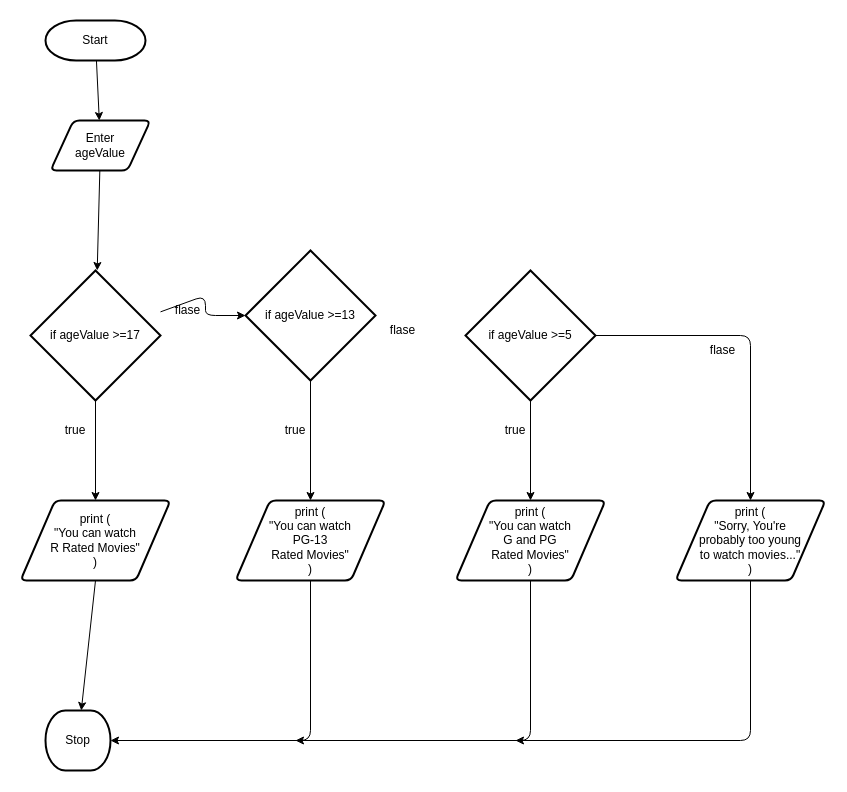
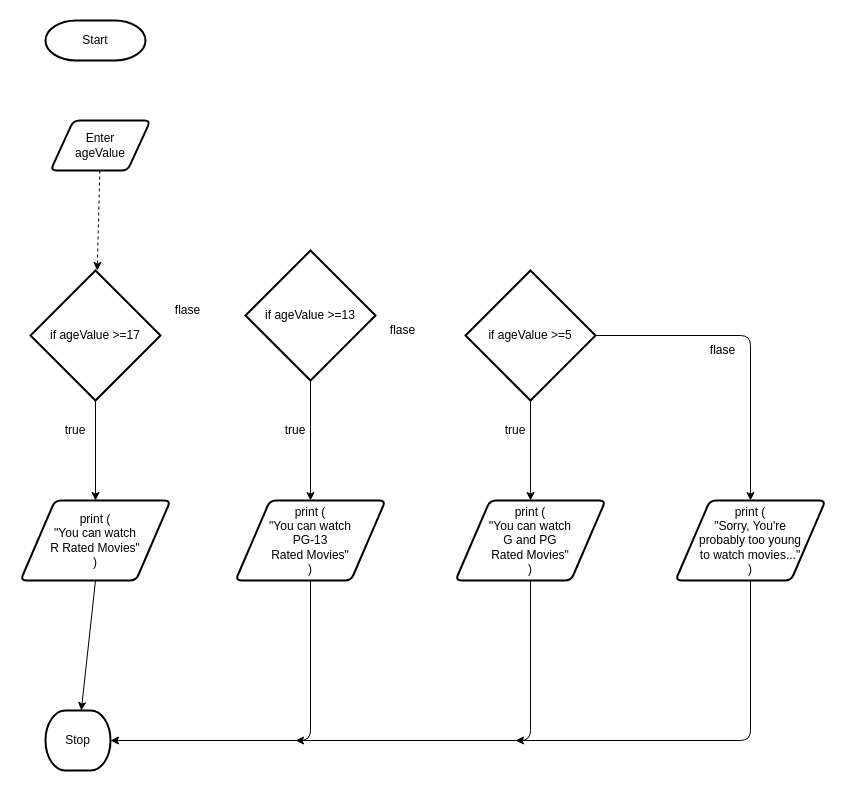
edge "Start" -> "Enter ageValue": removed
edge "Enter ageValue" -> "if ageValue >=17": style solid -> dashed
edge "if ageValue >=17" -> "if ageValue >=13": removed
